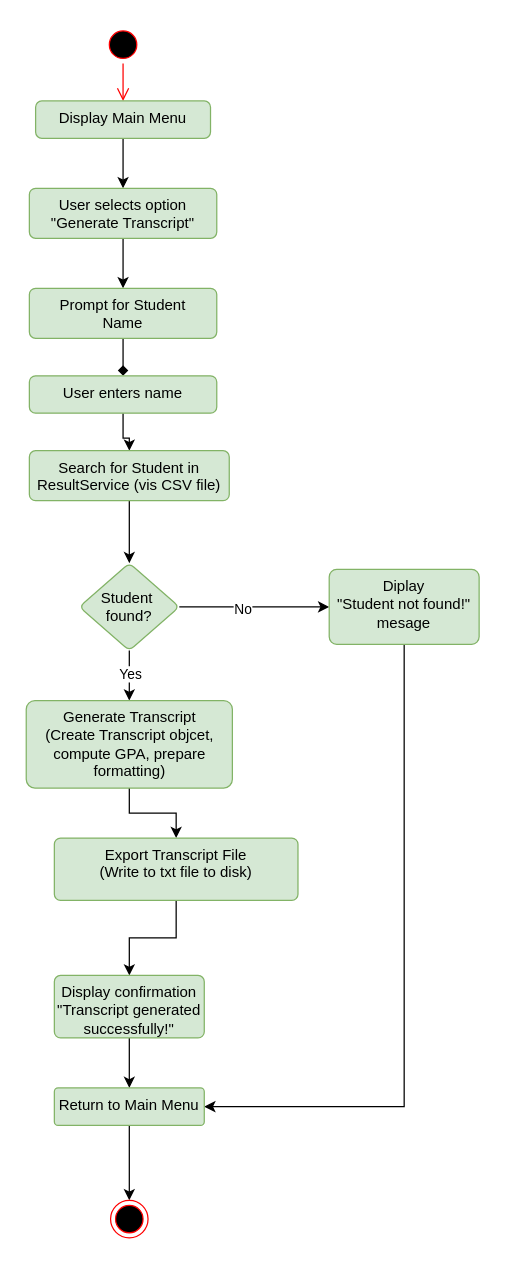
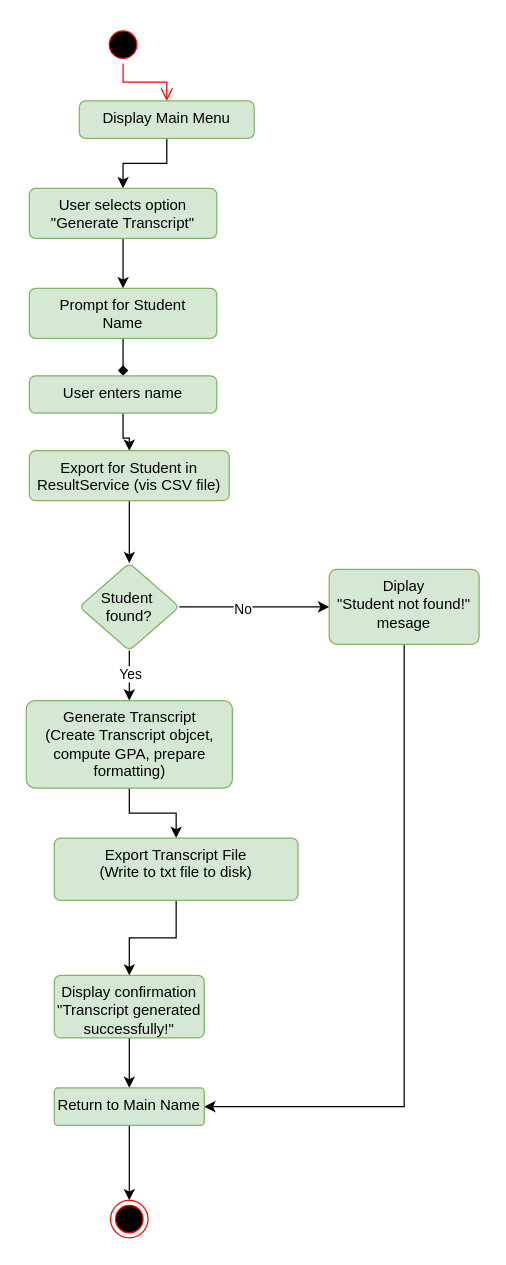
node "Display Main Menu": moved (123, 119) -> (167, 119)
node "Search for Student in ResultService (vis CSV file)": label "Search for Student in ResultService (vis CSV file)" -> "Export for Student in ResultService (vis CSV file)"
node "Return to Main Menu": label "Return to Main Menu" -> "Return to Main Name"
